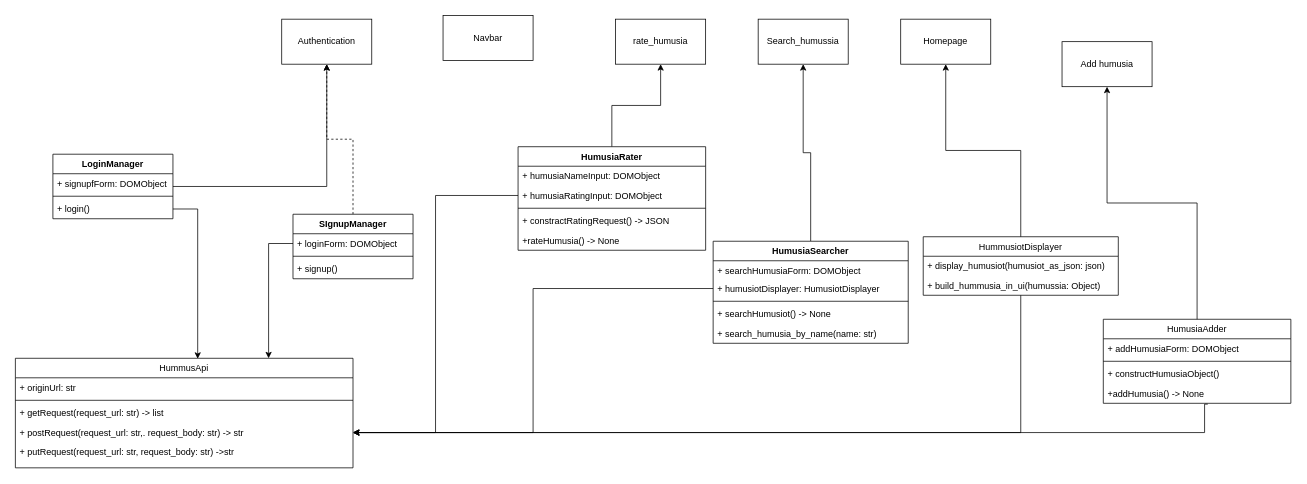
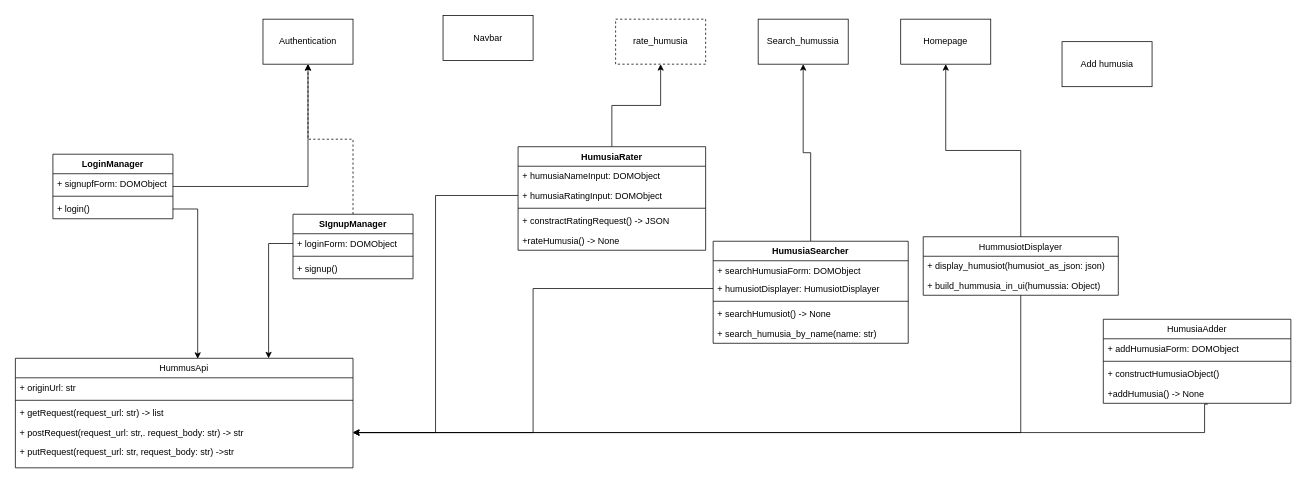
node "Authentication": moved (327, 42) -> (308, 42)
node "rate_humusia": style solid -> dashed
edge "HumusiaAdder" -> "Add humusia": removed
